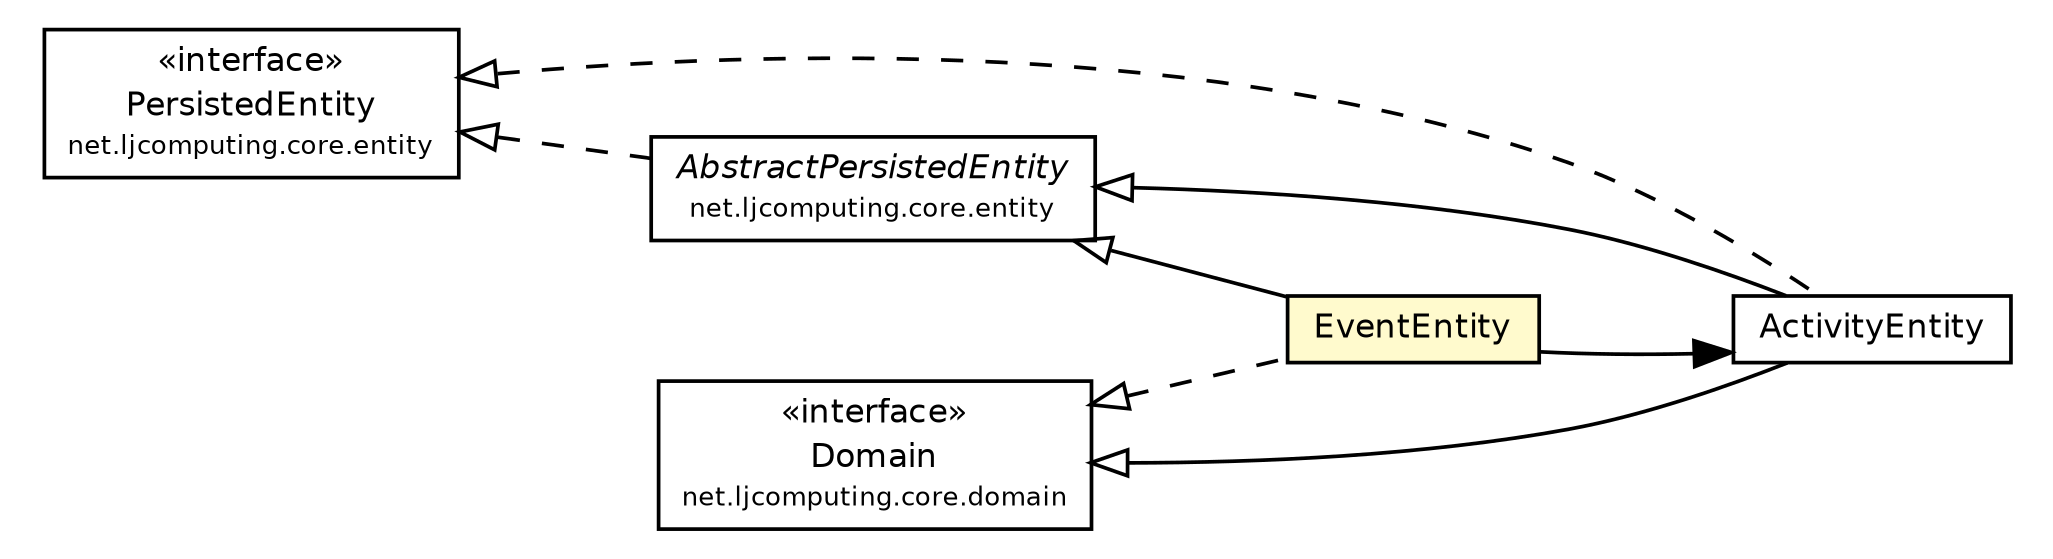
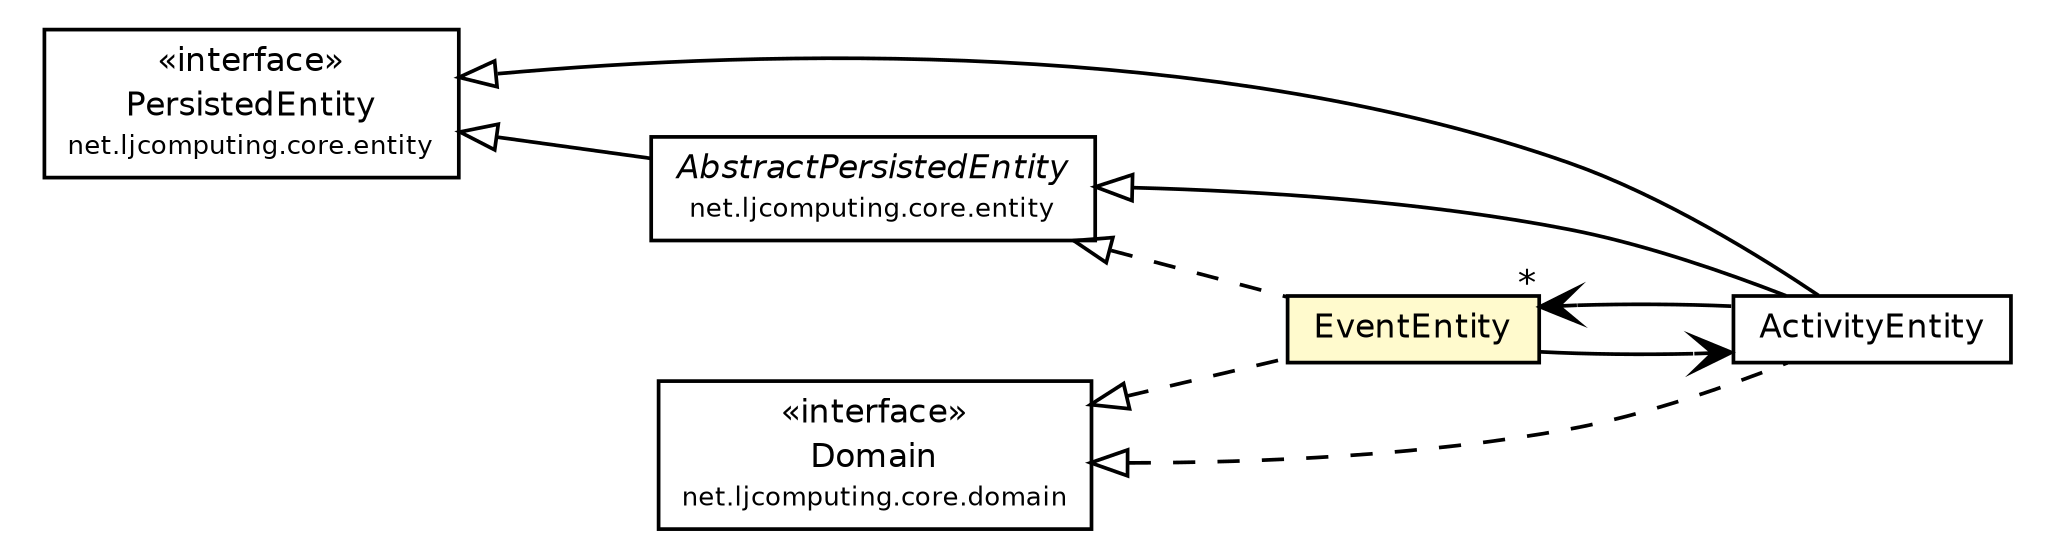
edge "ActivityEntity" -> "PersistedEntity": style dashed -> solid
edge "AbstractPersistedEntity" -> "PersistedEntity": style dashed -> solid
edge "EventEntity" -> "AbstractPersistedEntity": style solid -> dashed
edge "ActivityEntity" -> "EventEntity": added
edge "EventEntity" -> "ActivityEntity": arrowhead normal -> open
edge "ActivityEntity" -> "Domain": style solid -> dashed
